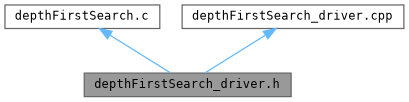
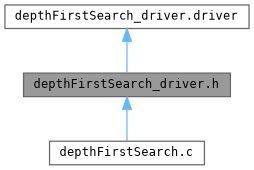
node "depthFirstSearch_driver.cpp": label "depthFirstSearch_driver.cpp" -> "depthFirstSearch_driver.driver"
edge "depthFirstSearch_driver.h" -> "depthFirstSearch.c": reversed
